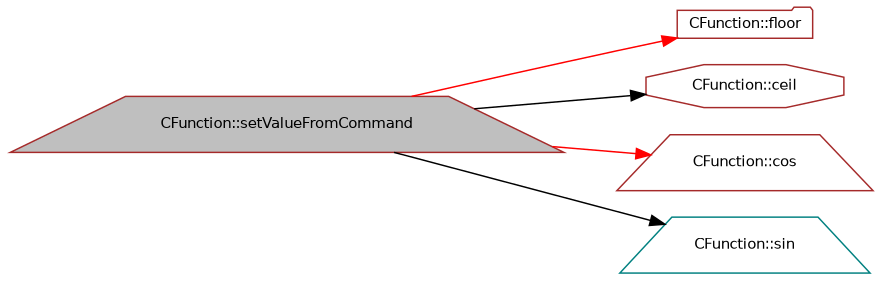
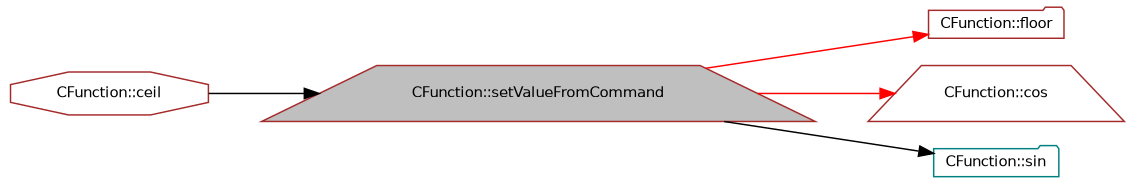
edge "CFunction::setValueFromCommand" -> "CFunction::ceil": reversed
node "CFunction::sin": shape trapezium -> folder
